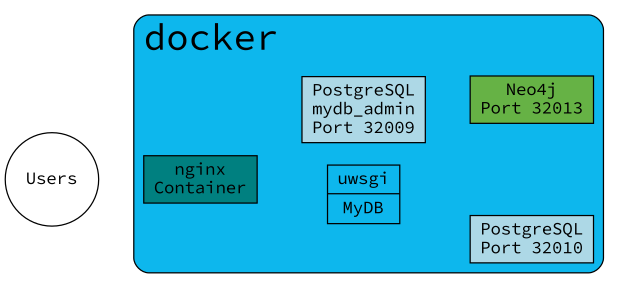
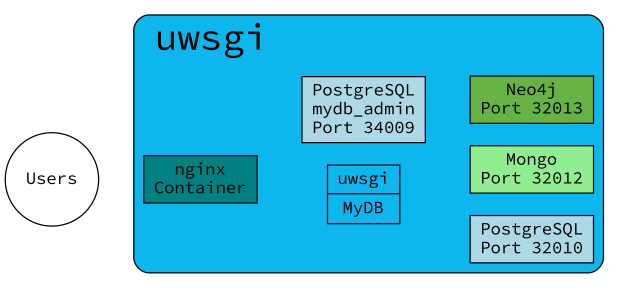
cluster "docker": label "docker" -> "uwsgi"
node "PostgreSQL mydb_admin Port 32009": label "PostgreSQL mydb_admin Port 32009" -> "PostgreSQL mydb_admin Port 34009"
node "Mongo Port 32012": added
